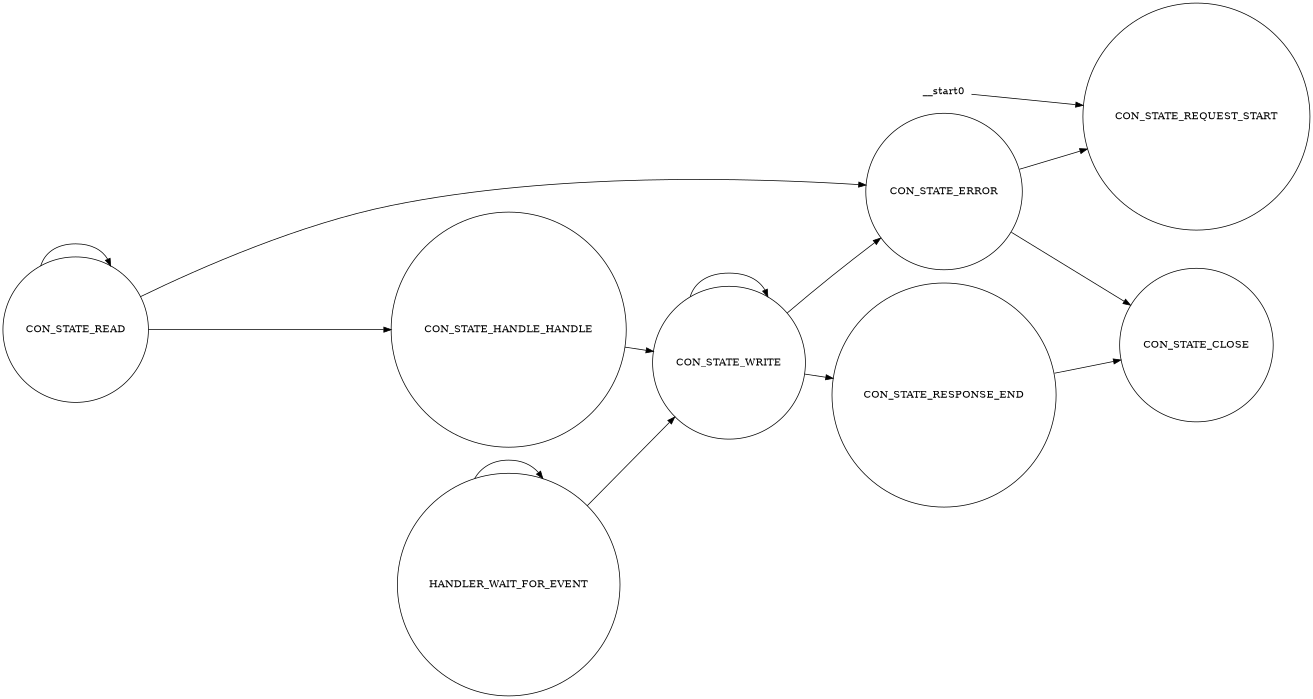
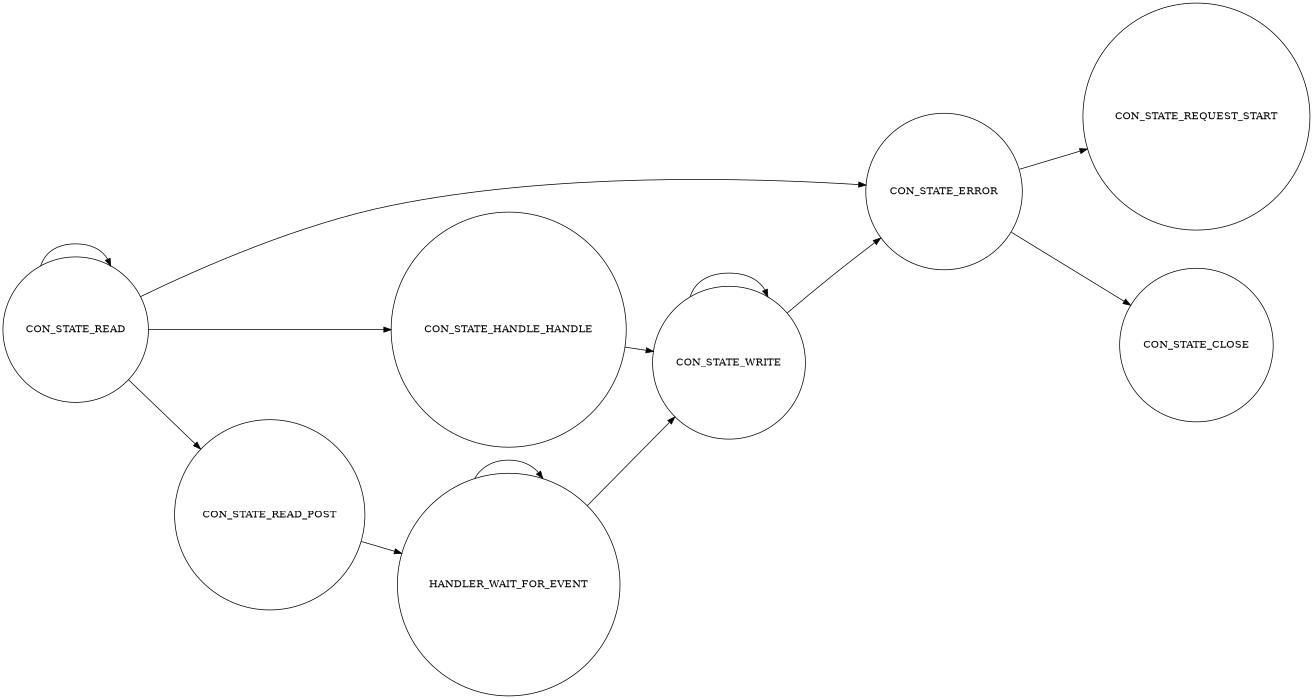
node "__start0": removed
node "CON_STATE_RESPONSE_END": removed
node "CON_STATE_READ_POST": added
